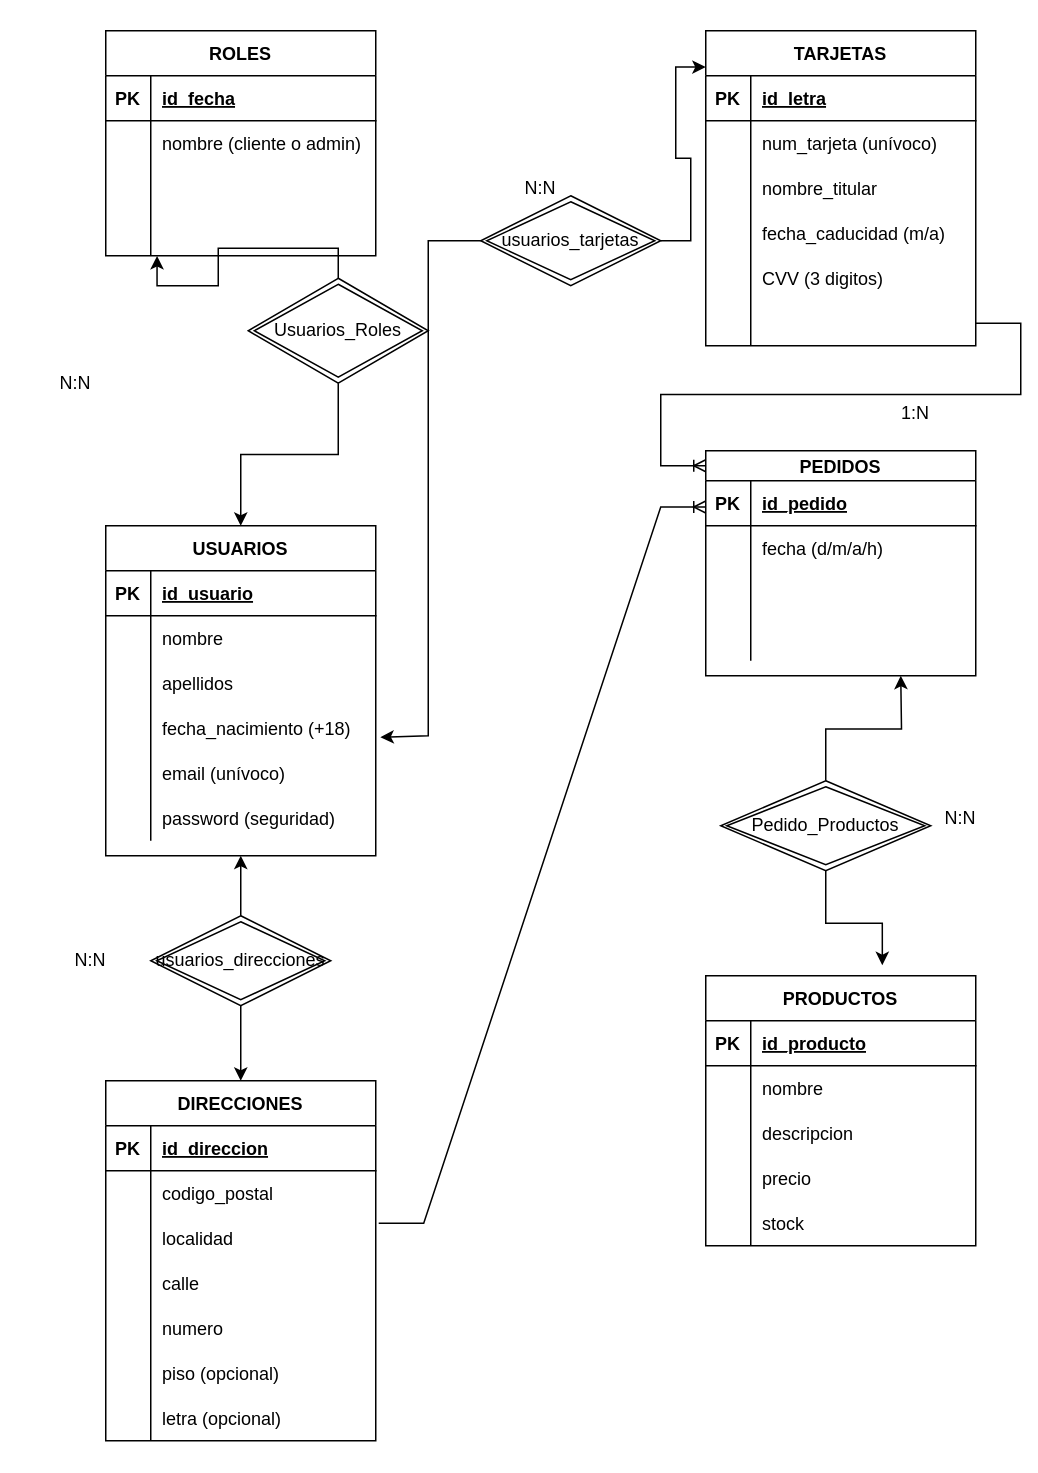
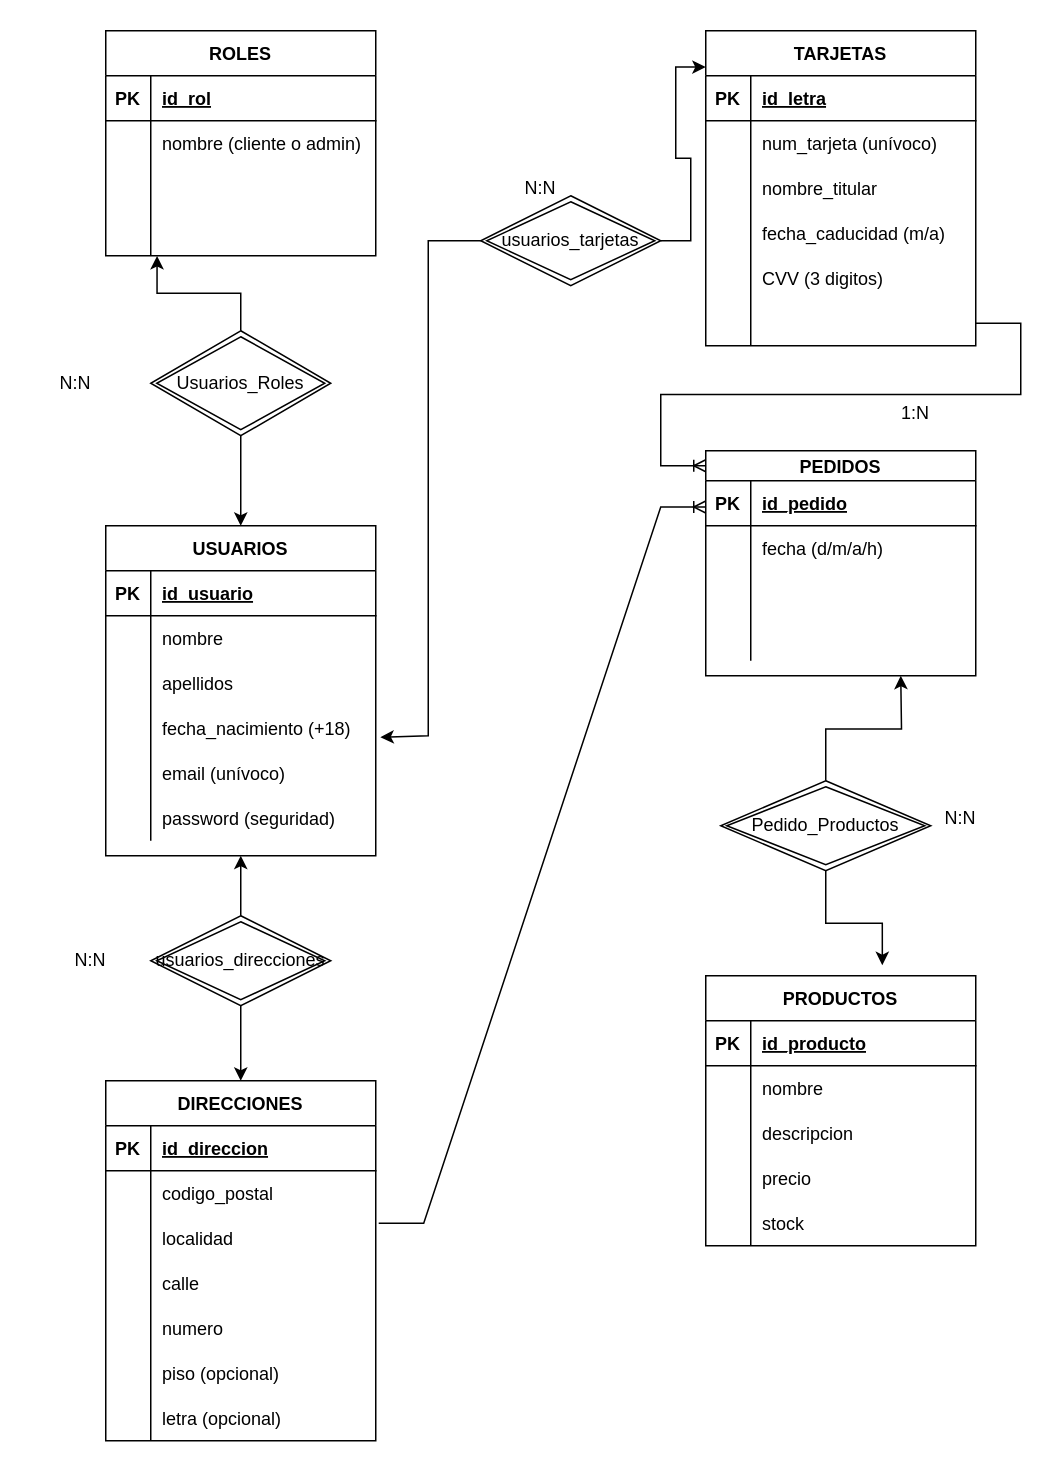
node "id_fecha": label "id_fecha" -> "id_rol"
node "Usuarios_Roles": moved (338, 331) -> (241, 383)
